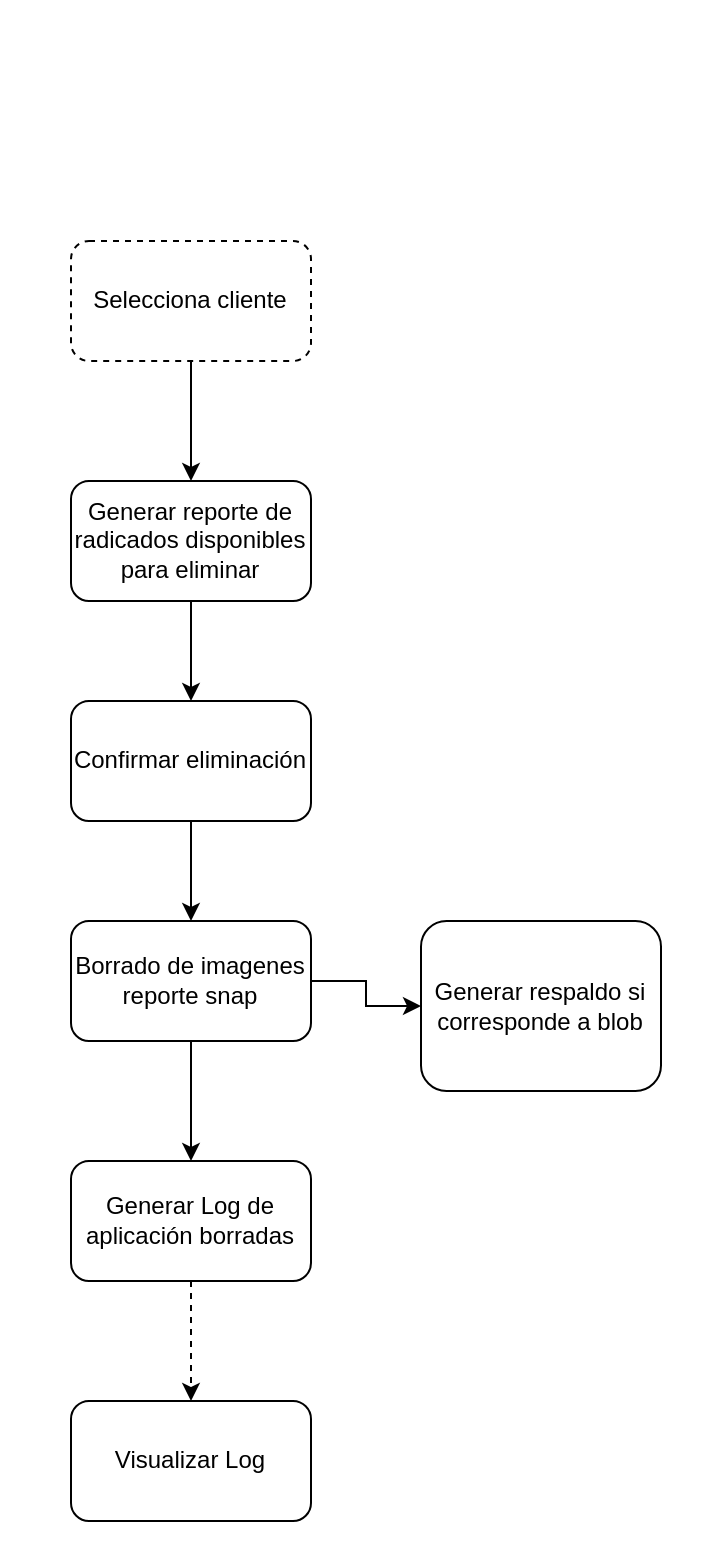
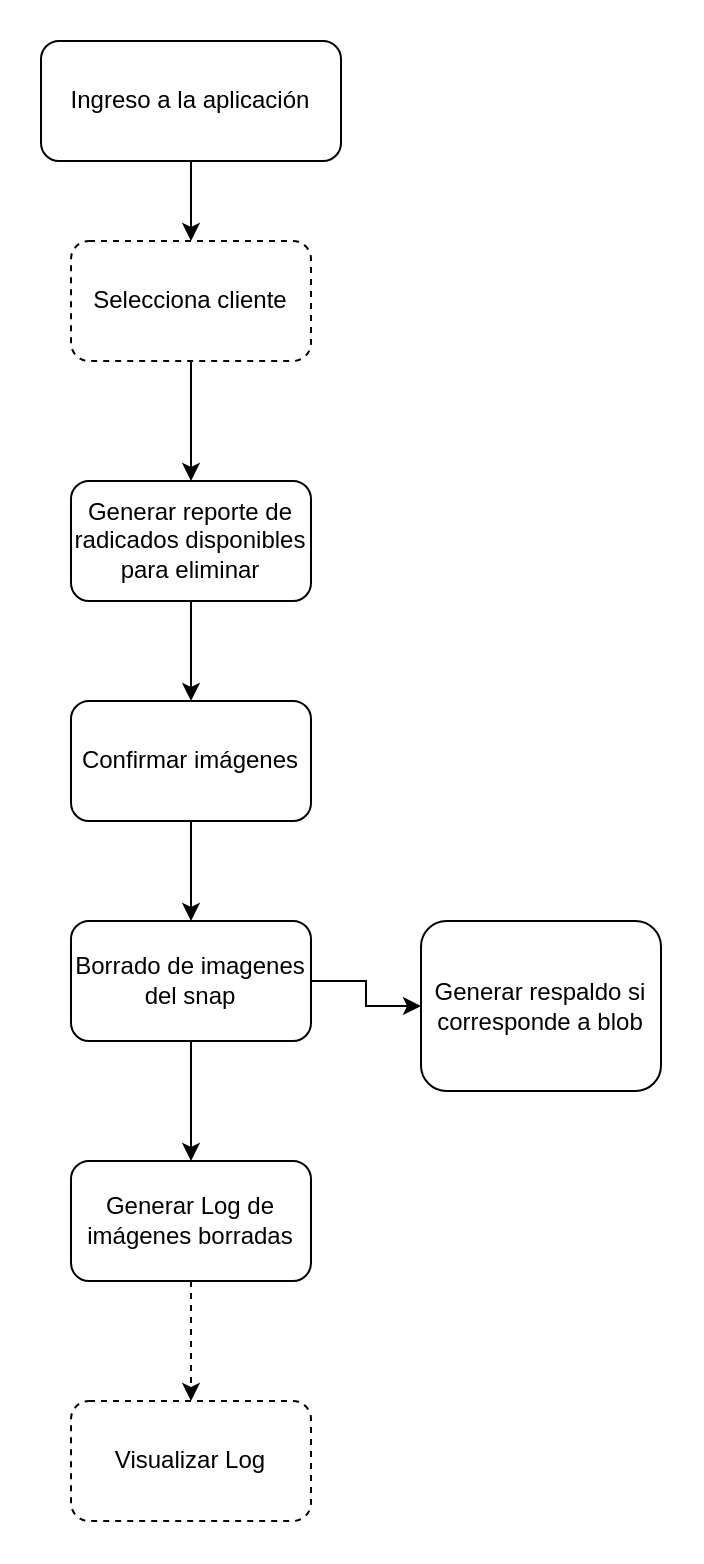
node "Ingreso a la aplicación": added
edge "Ingreso a la aplicación" -> "Selecciona cliente": added
node "Confirmar eliminación": label "Confirmar eliminación" -> "Confirmar imágenes"
node "Borrado de imagenes reporte snap": label "Borrado de imagenes reporte snap" -> "Borrado de imagenes del snap"
node "Generar Log de aplicación borradas": label "Generar Log de aplicación borradas" -> "Generar Log de imágenes borradas"
node "Visualizar Log": style solid -> dashed
